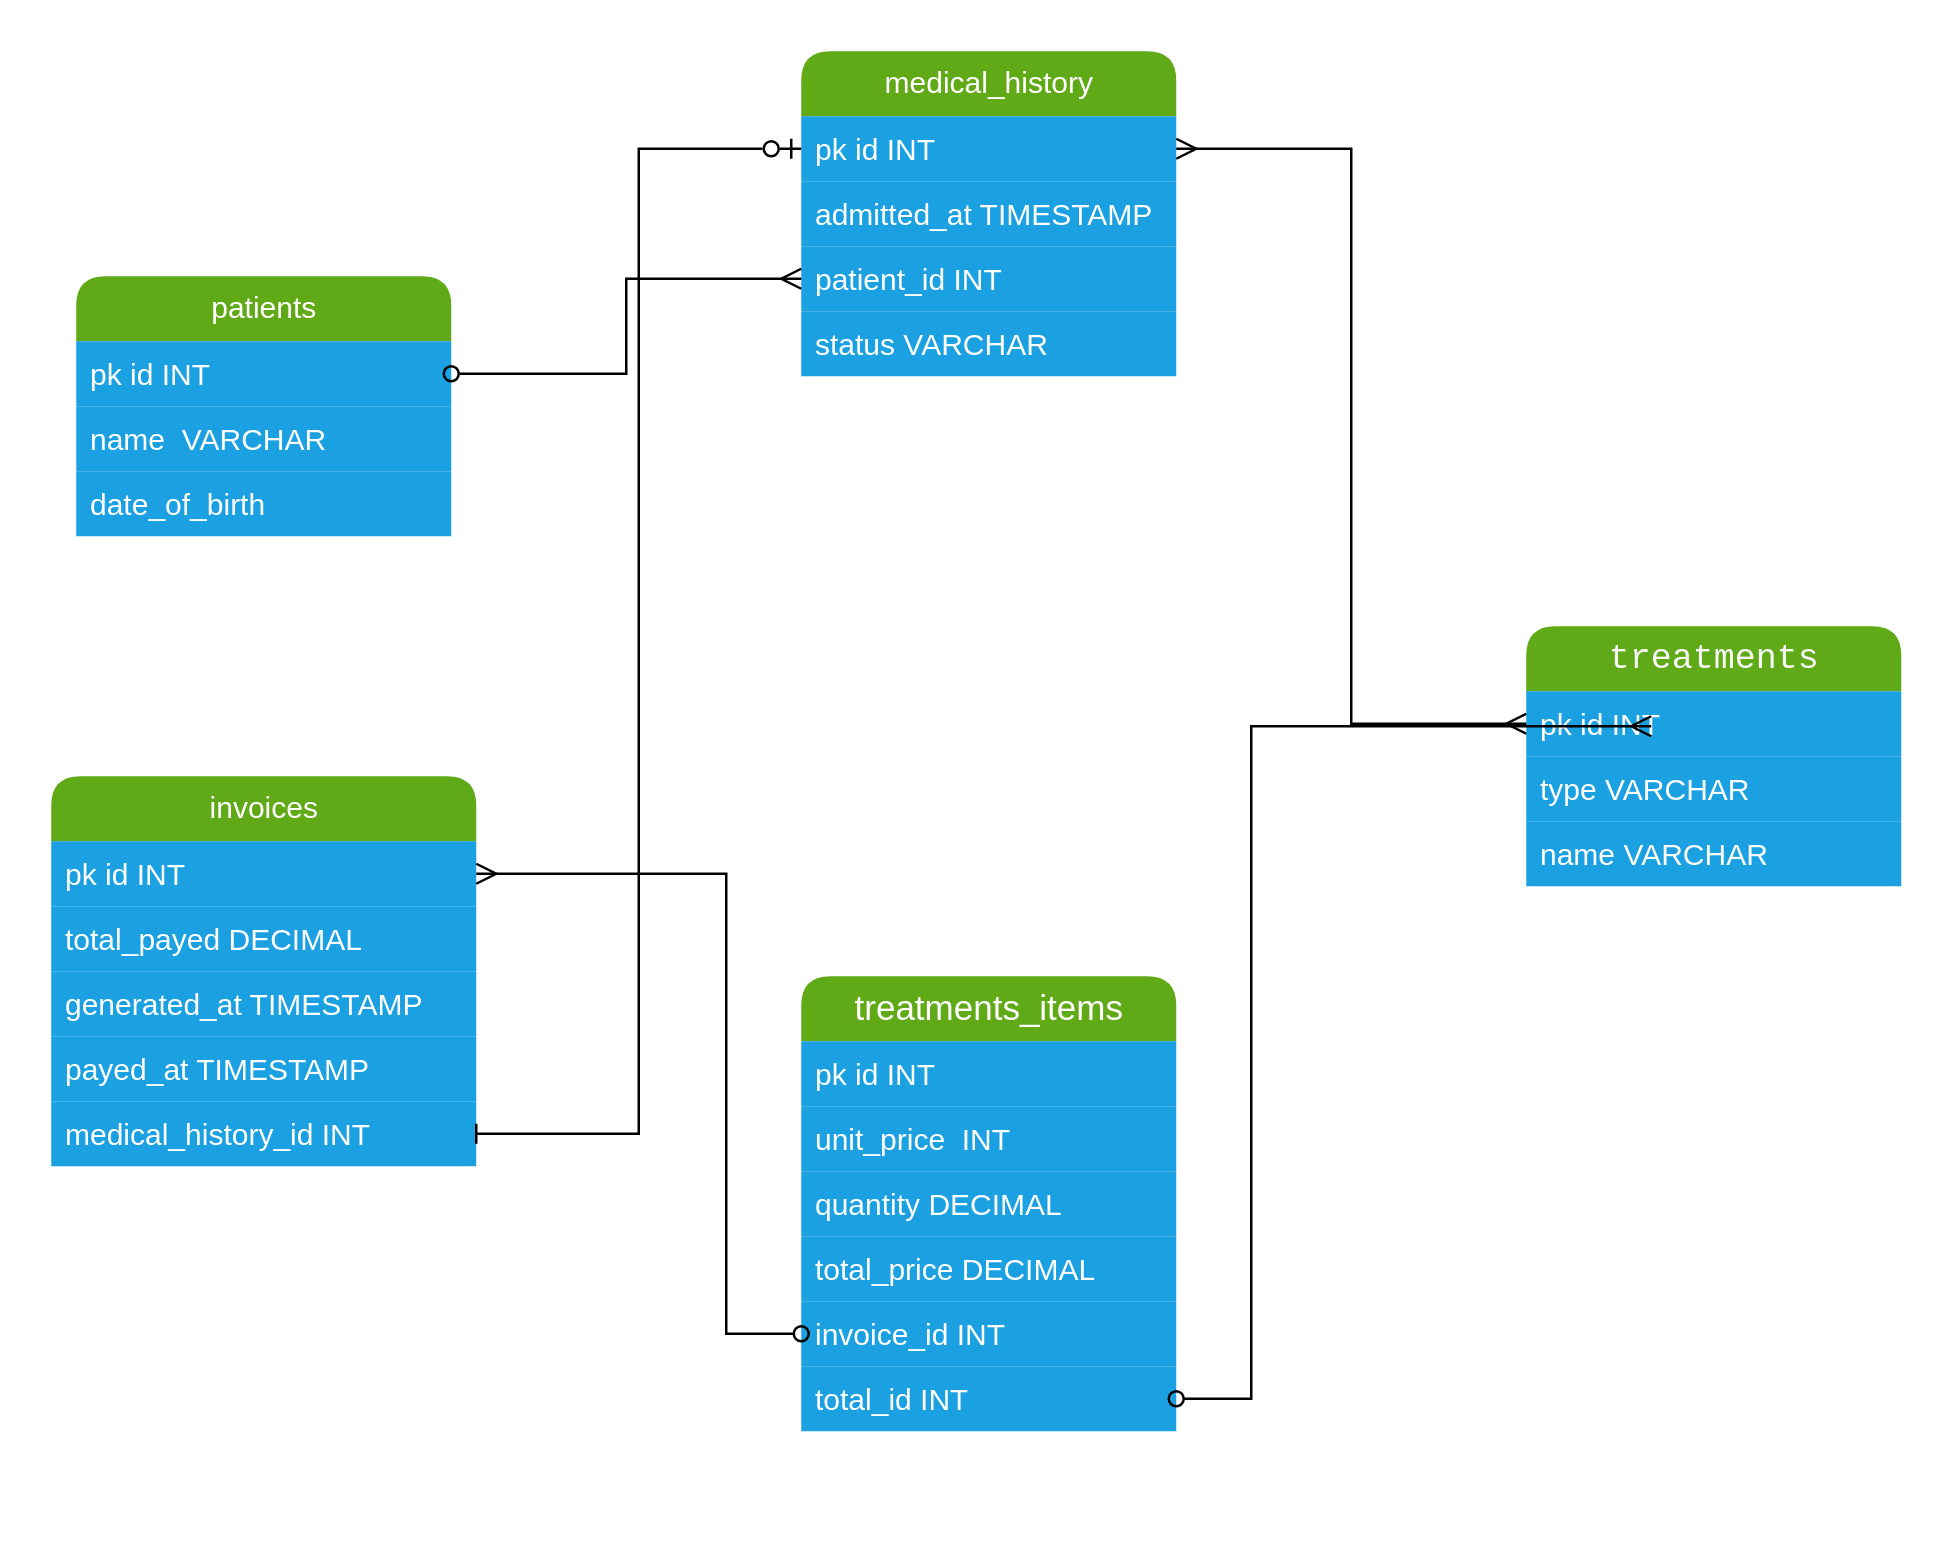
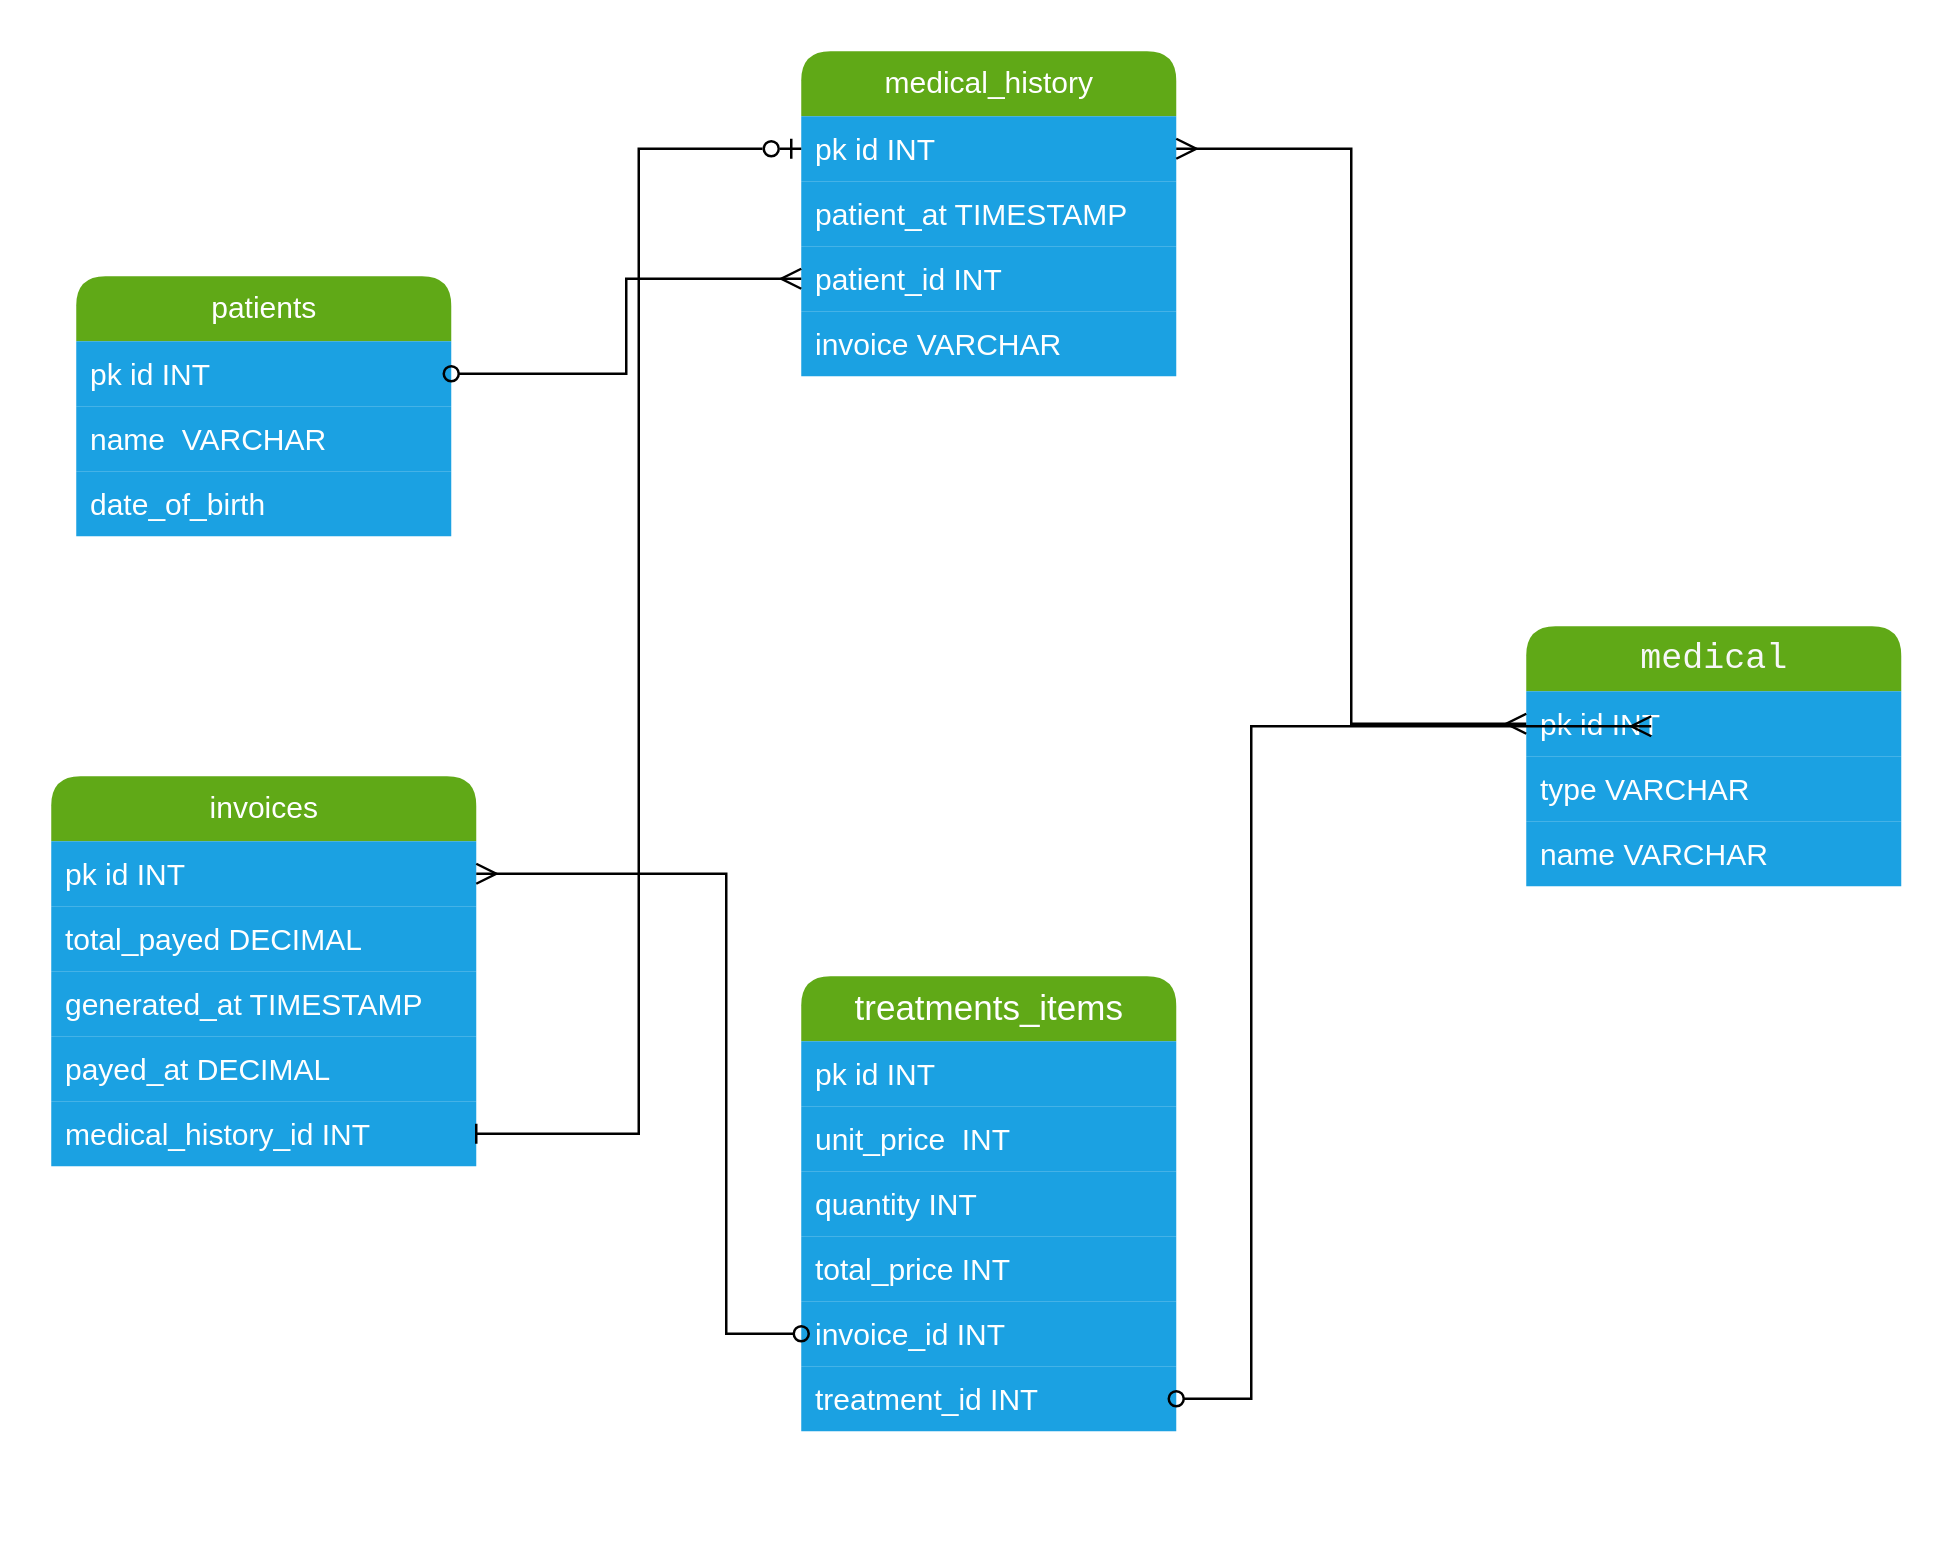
node "admitted_at TIMESTAMP": label "admitted_at TIMESTAMP" -> "patient_at TIMESTAMP"
node "status VARCHAR": label "status VARCHAR" -> "invoice VARCHAR"
node "treatments": label "treatments" -> "medical"
node "payed_at TIMESTAMP": label "payed_at TIMESTAMP" -> "payed_at DECIMAL"
node "quantity DECIMAL": label "quantity DECIMAL" -> "quantity INT"
node "total_price DECIMAL": label "total_price DECIMAL" -> "total_price INT"
node "total_id INT": label "total_id INT" -> "treatment_id INT"
